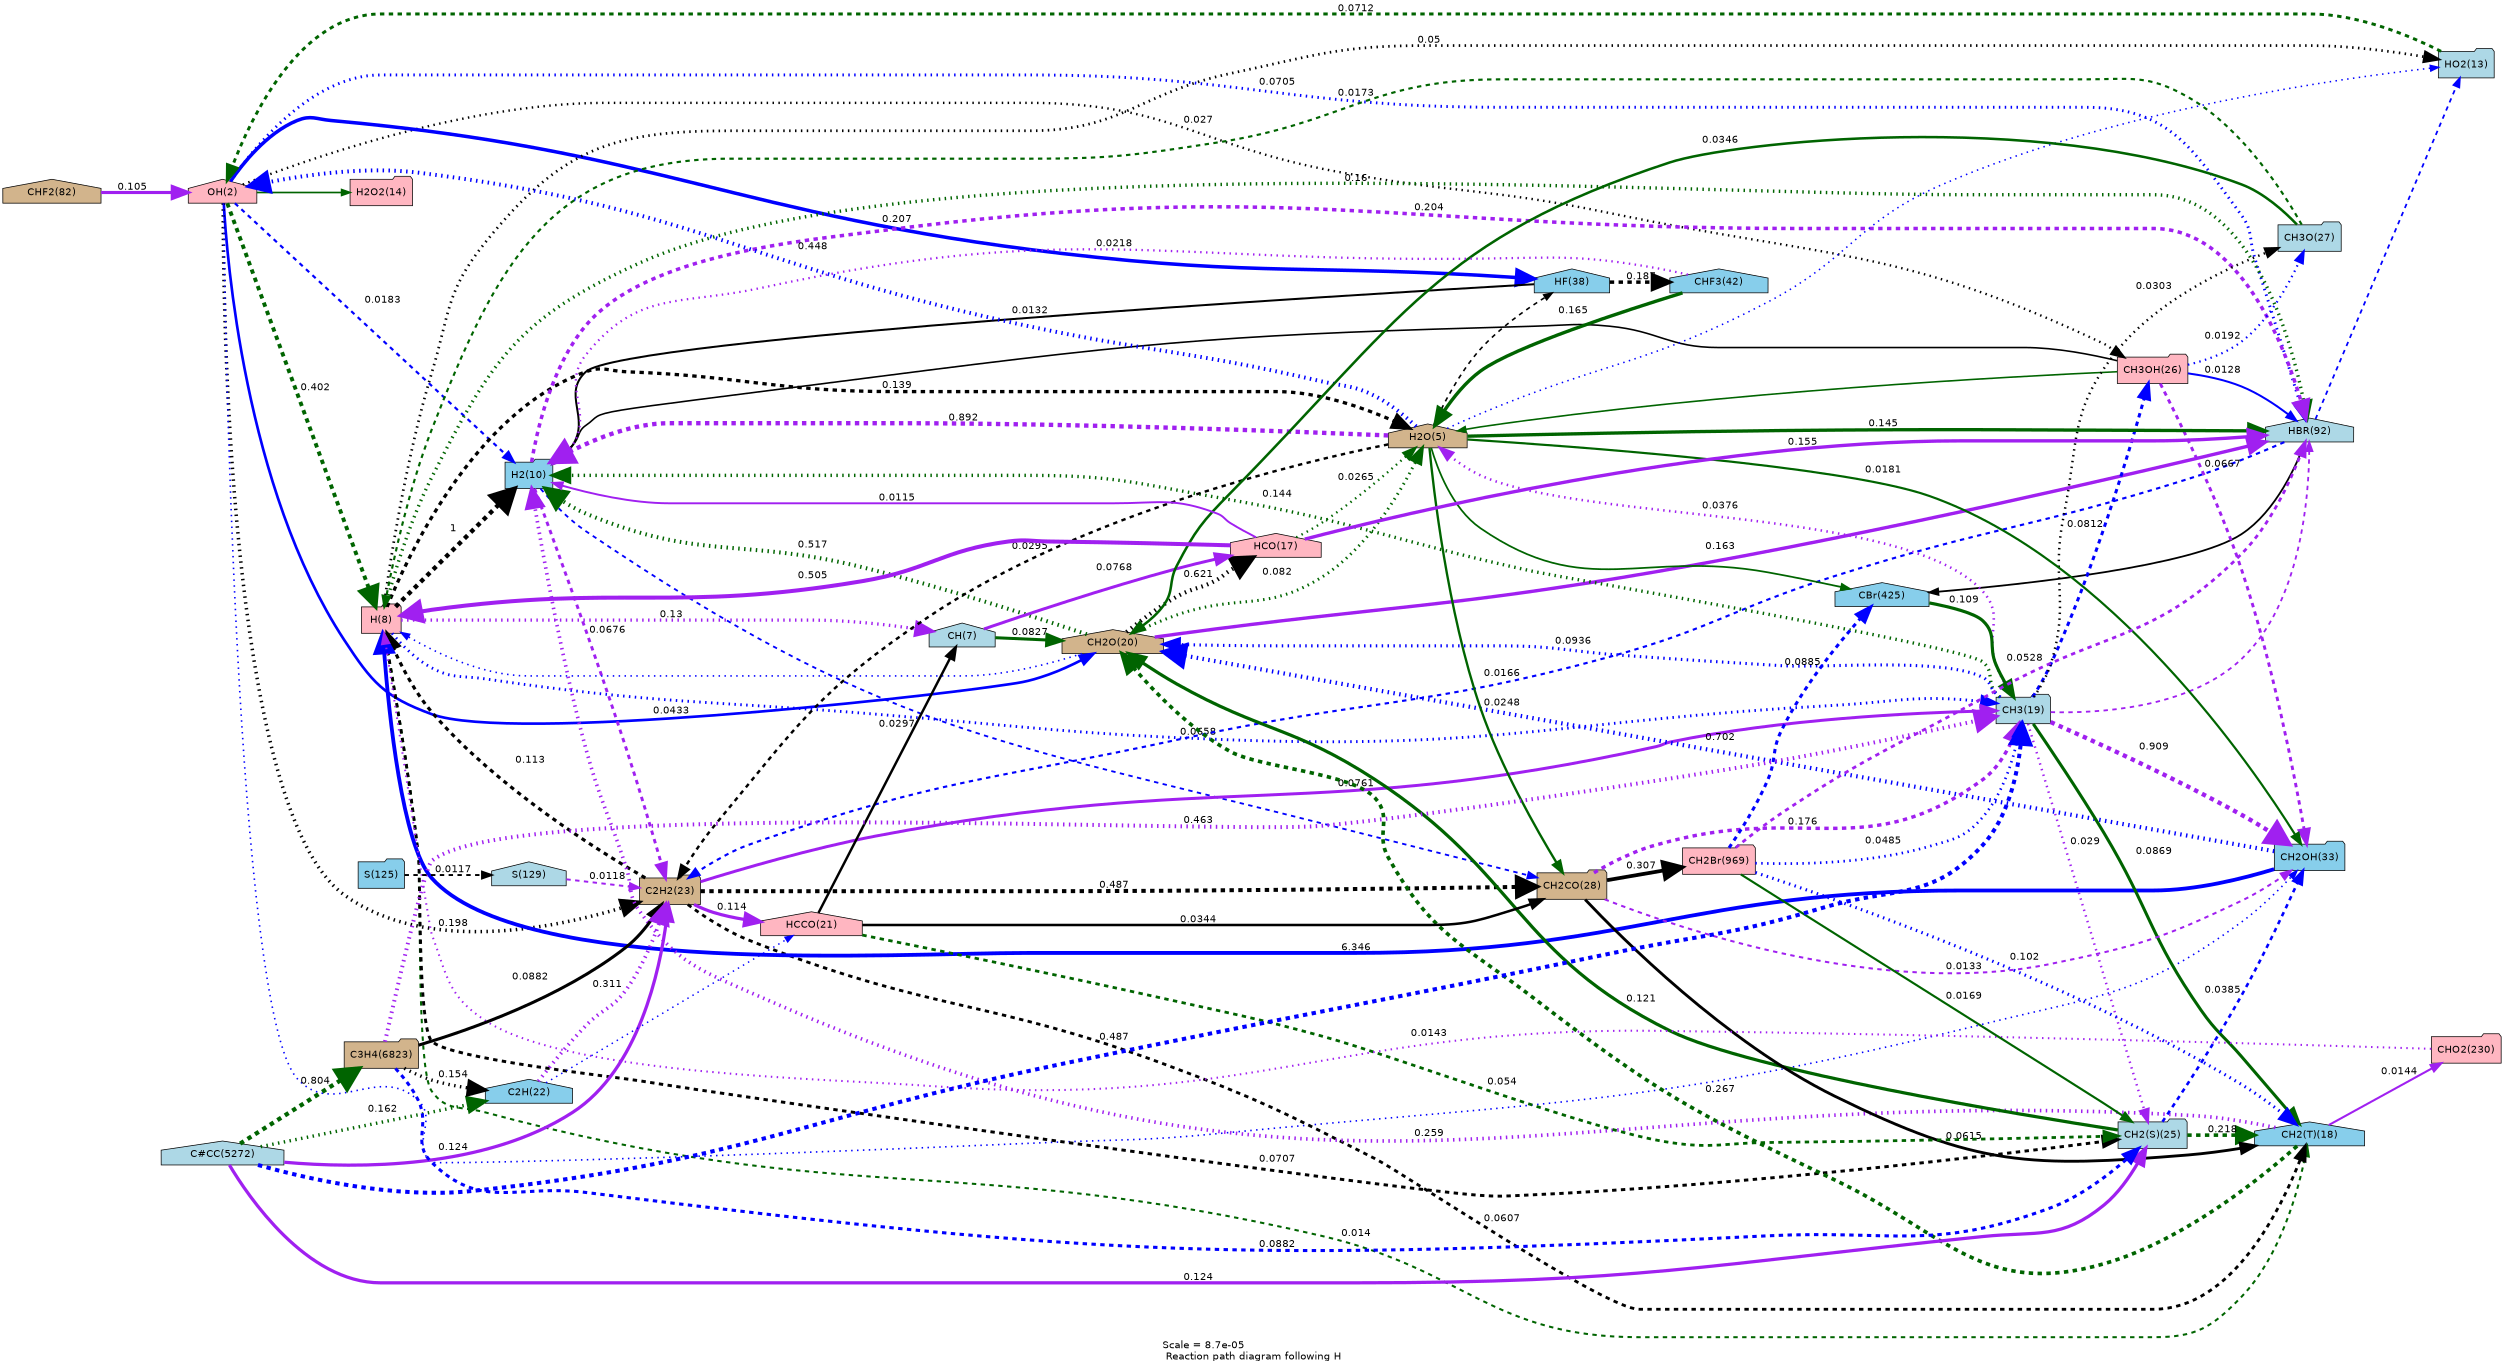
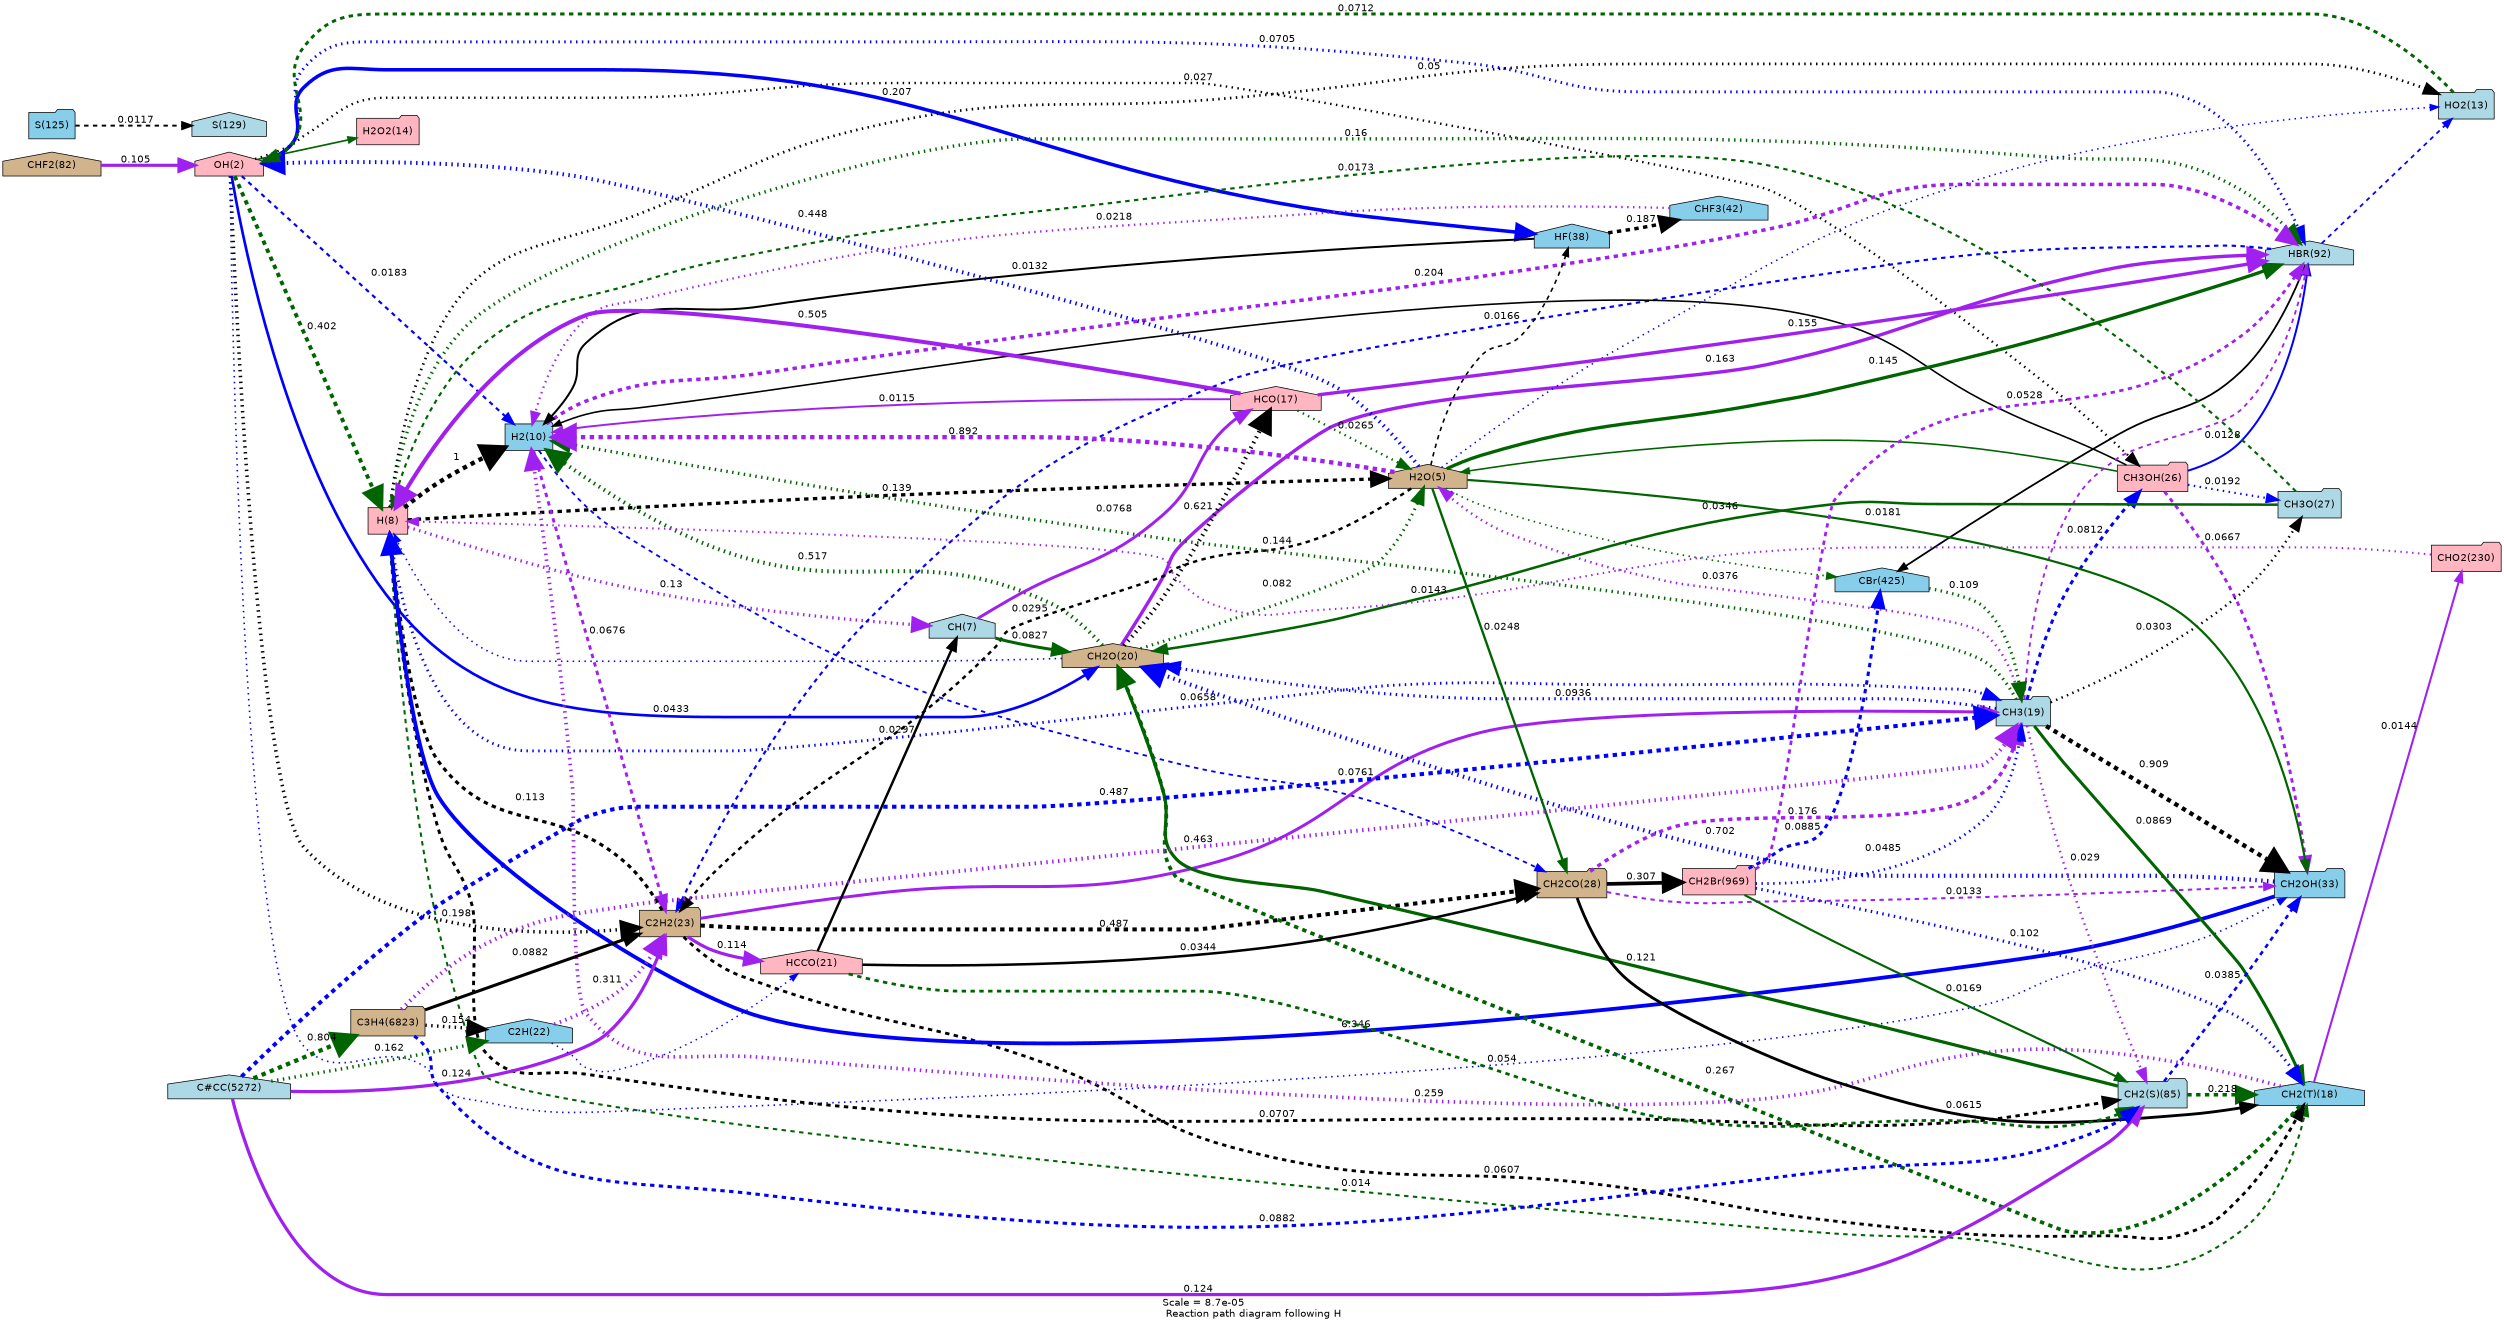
edge "CHF3(42)" -> "H2O(5)": removed, label "0.165"
edge "H2O(5)" -> "CBr(425)": style solid -> dotted
edge "CBr(425)" -> "CH3(19)": style solid -> dotted
edge "CH3(19)" -> "CH2OH(33)": color purple -> black
edge "S(129)" -> "C2H2(23)": removed, label "0.0118"
node "CH2(S)(25)": label "CH2(S)(25)" -> "CH2(S)(85)"
